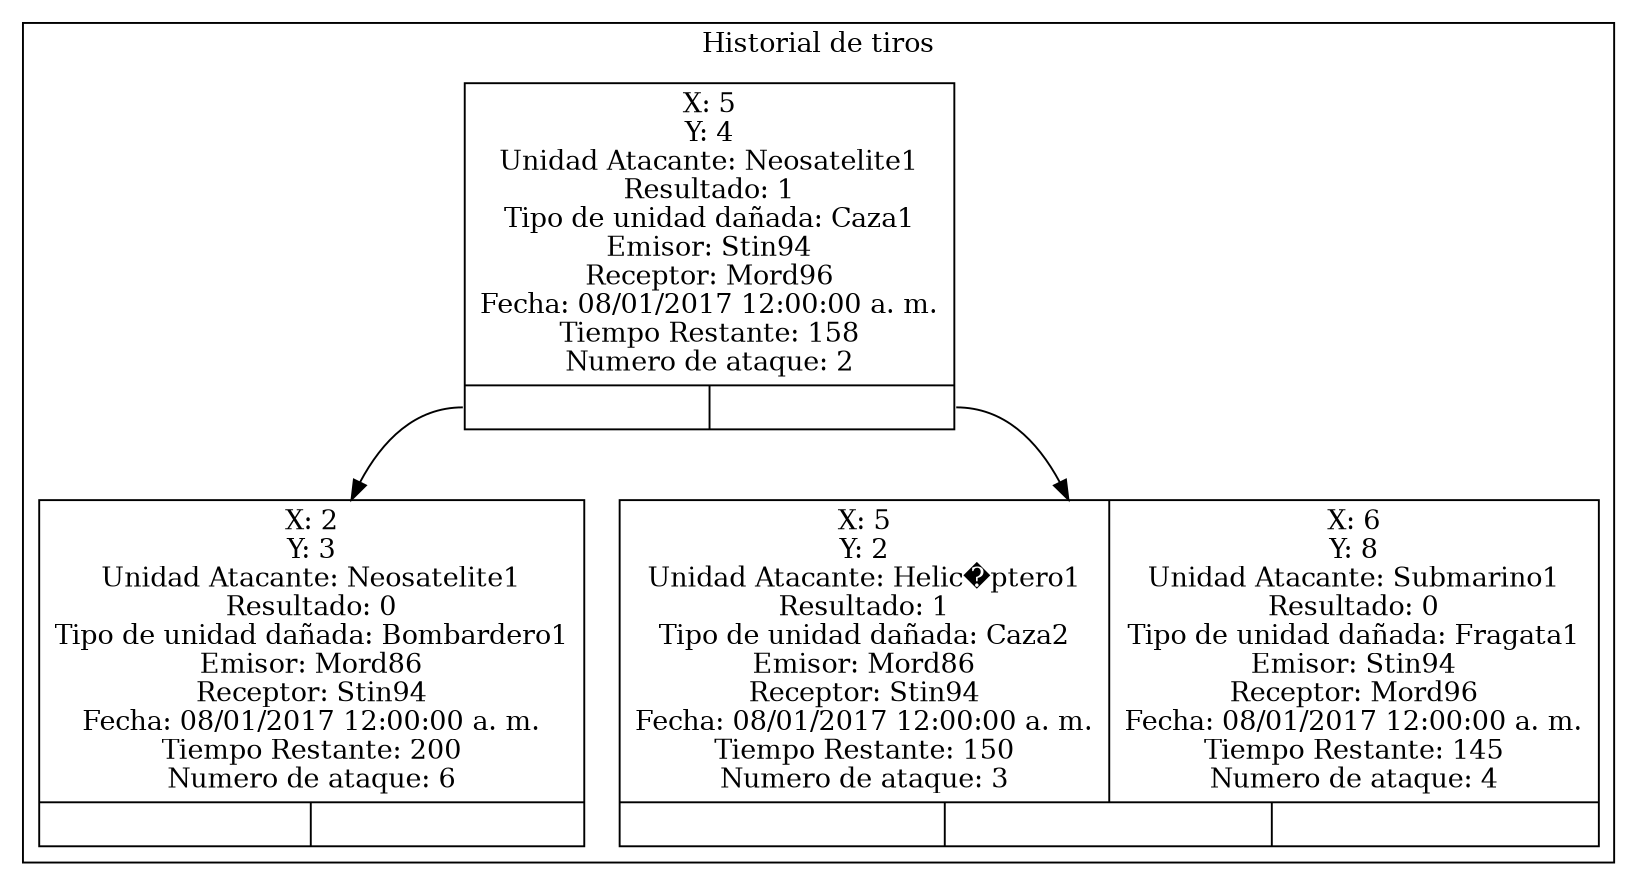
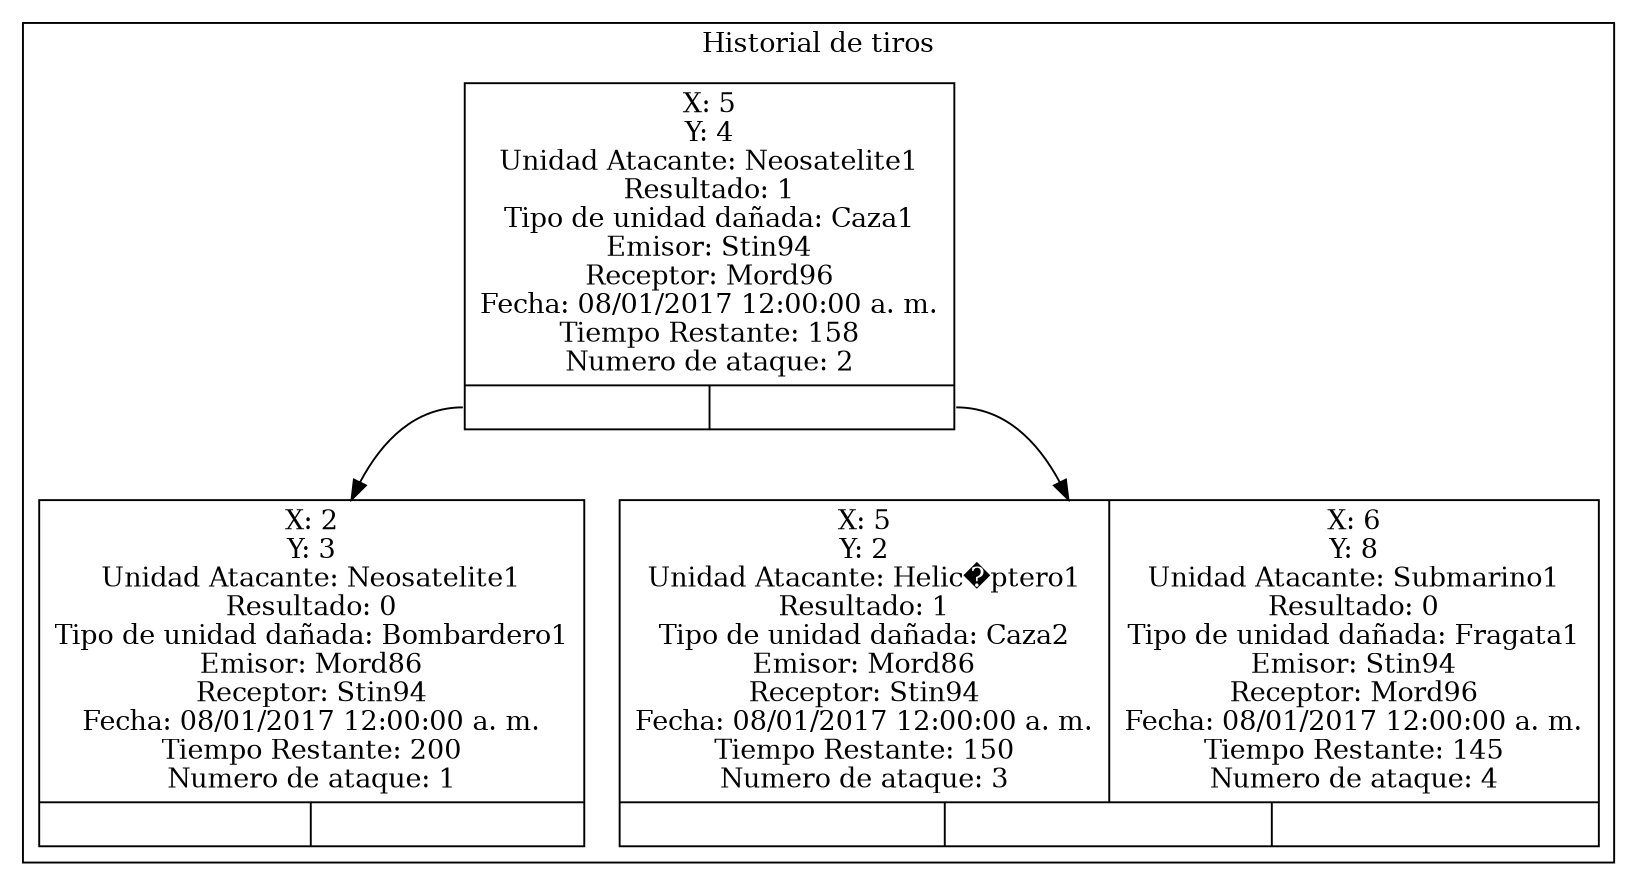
node "X: 2": text "Numero de ataque: 6" -> "Numero de ataque: 1"
